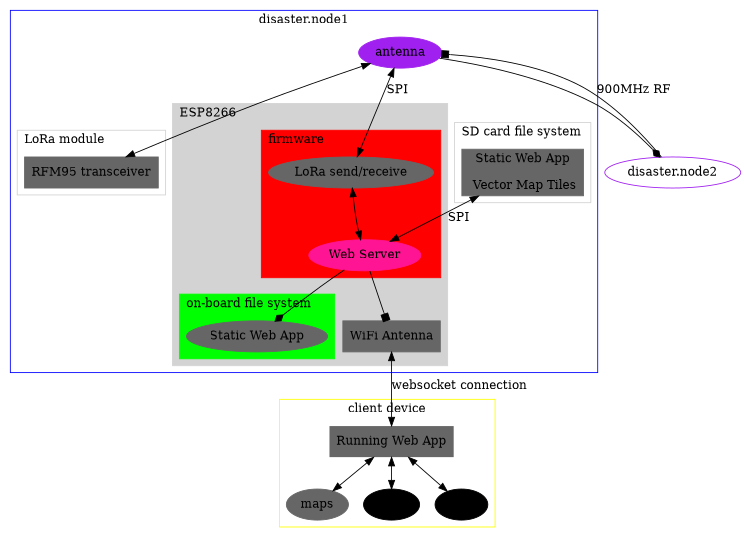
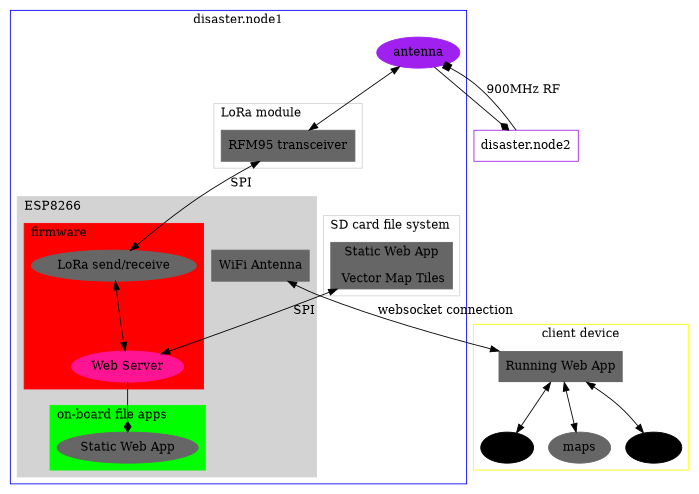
edge "antenna" -- "LoRa send/receive": now "RFM95 transceiver" -- "LoRa send/receive"
node "disaster.node2": shape ellipse -> box
edge "Web Server" -> "WiFi Antenna": removed
cluster "on-board file system": label "on-board file system" -> "on-board file apps"
